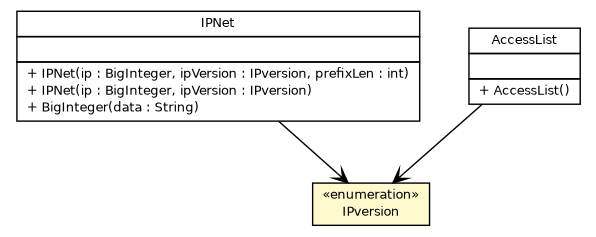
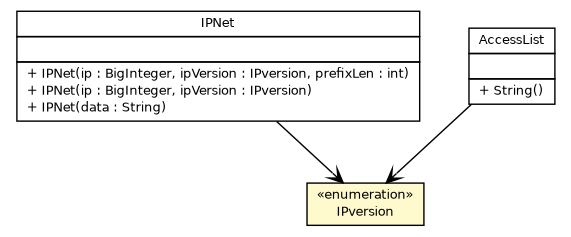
node "AccessList": text "+ AccessList()" -> "+ String()"
node "IPNet": text "+ BigInteger(data : String)" -> "+ IPNet(data : String)"
